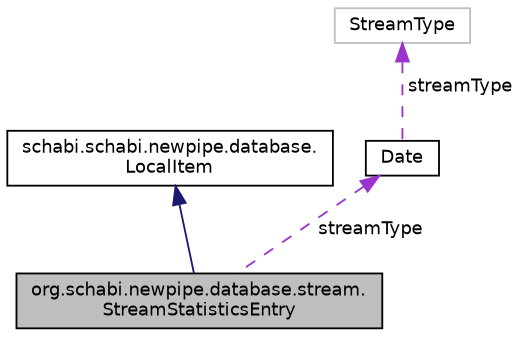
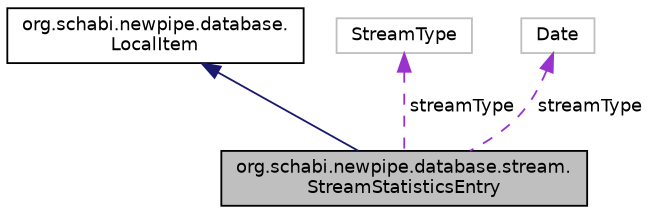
edge "Date" -> "StreamType": now "org.schabi.newpipe.database.stream. StreamStatisticsEntry" -> "StreamType"
node "schabi.schabi.newpipe.database. LocalItem": label "schabi.schabi.newpipe.database. LocalItem" -> "org.schabi.newpipe.database. LocalItem"
node "Date": color black -> grey75
